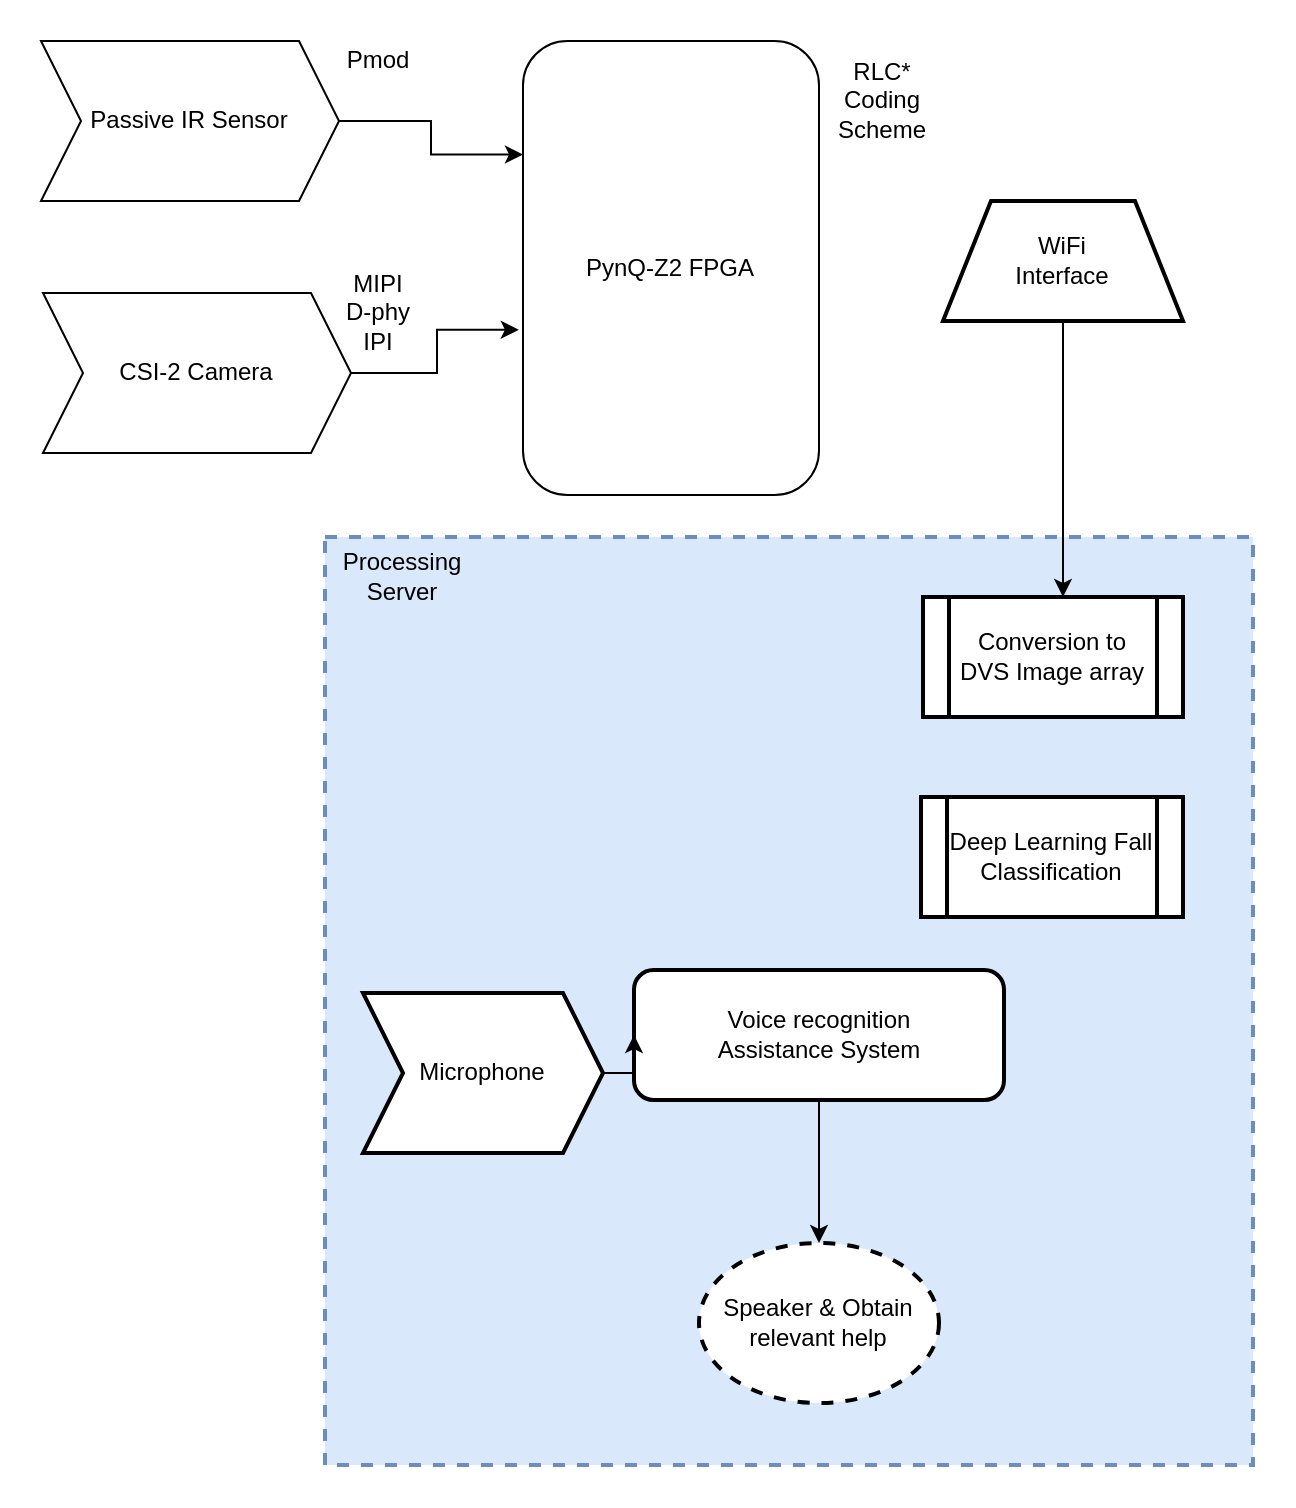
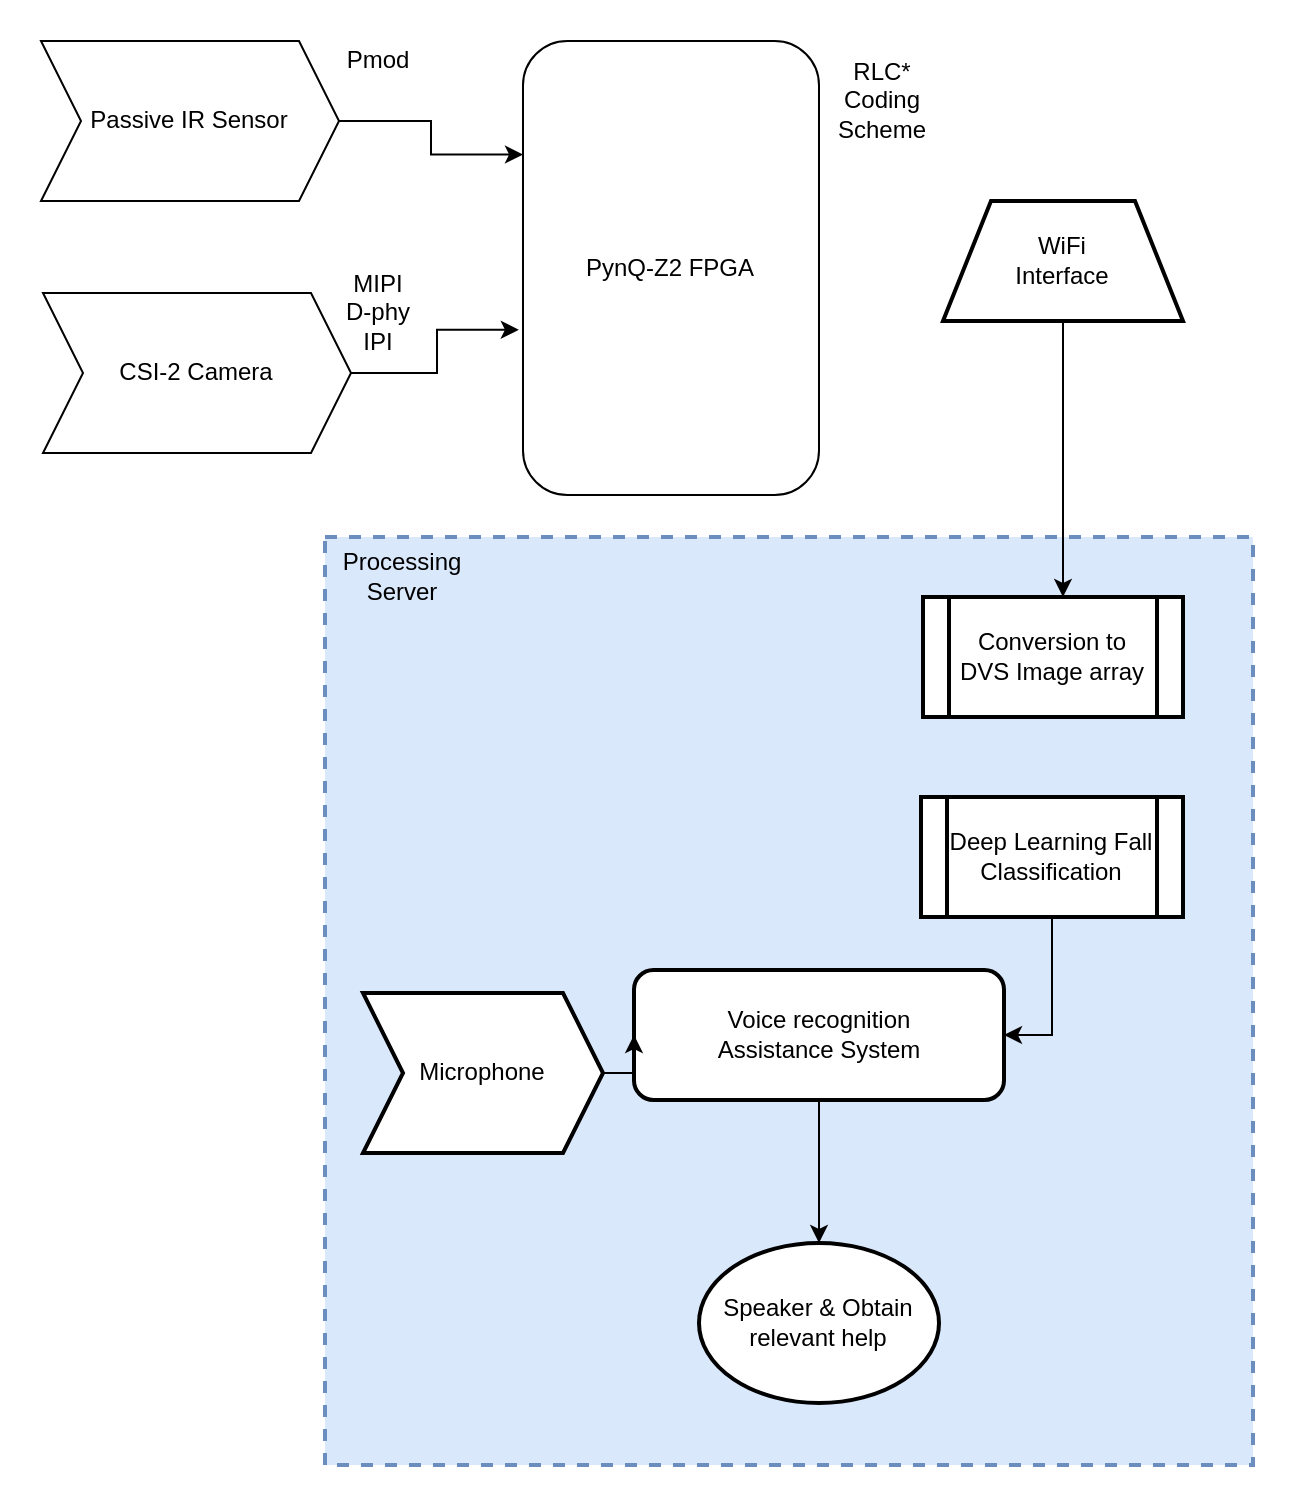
edge "Deep Learning Fall Classification" -> "Voice recognition Assistance System": added
node "Speaker & Obtain relevant help": style dashed -> solid
